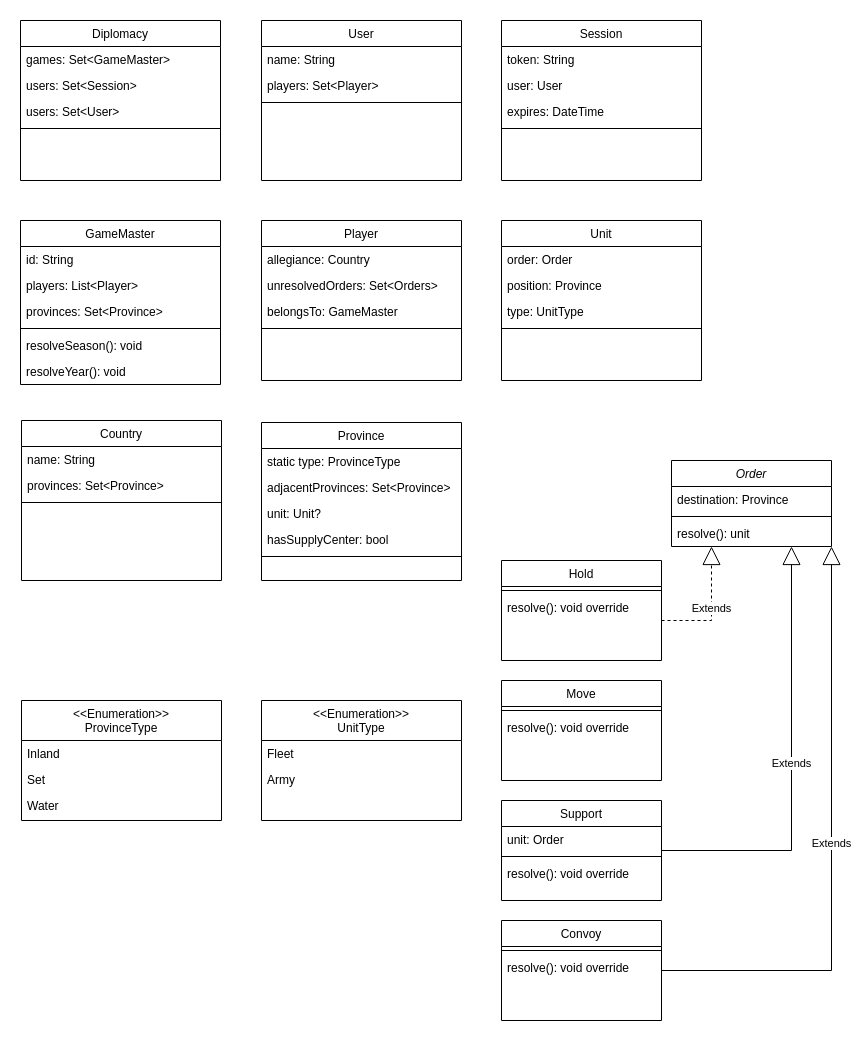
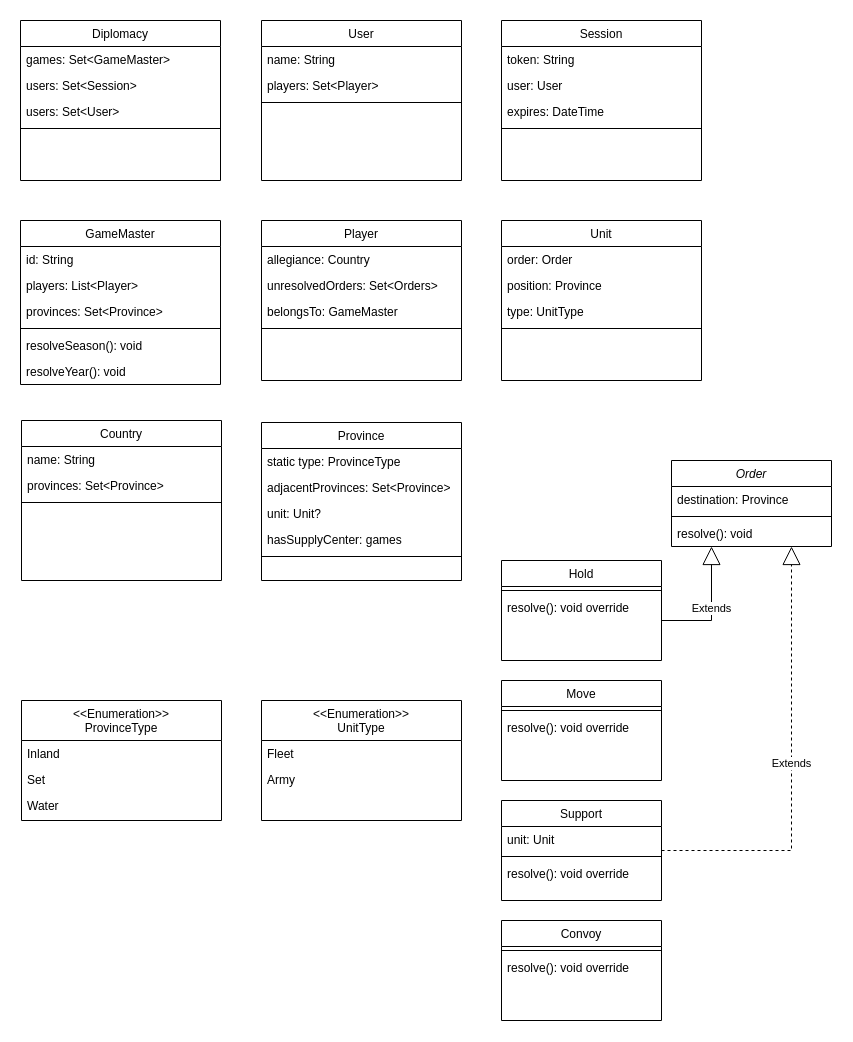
node "resolve(): unit": label "resolve(): unit" -> "resolve(): void"
node "hasSupplyCenter: bool": label "hasSupplyCenter: bool" -> "hasSupplyCenter: games"
edge "Hold" -> "Order": style dashed -> solid
node "unit: Order": label "unit: Order" -> "unit: Unit"
edge "Support" -> "Order": style solid -> dashed
edge "Convoy" -> "Order": removed, label "Extends"
